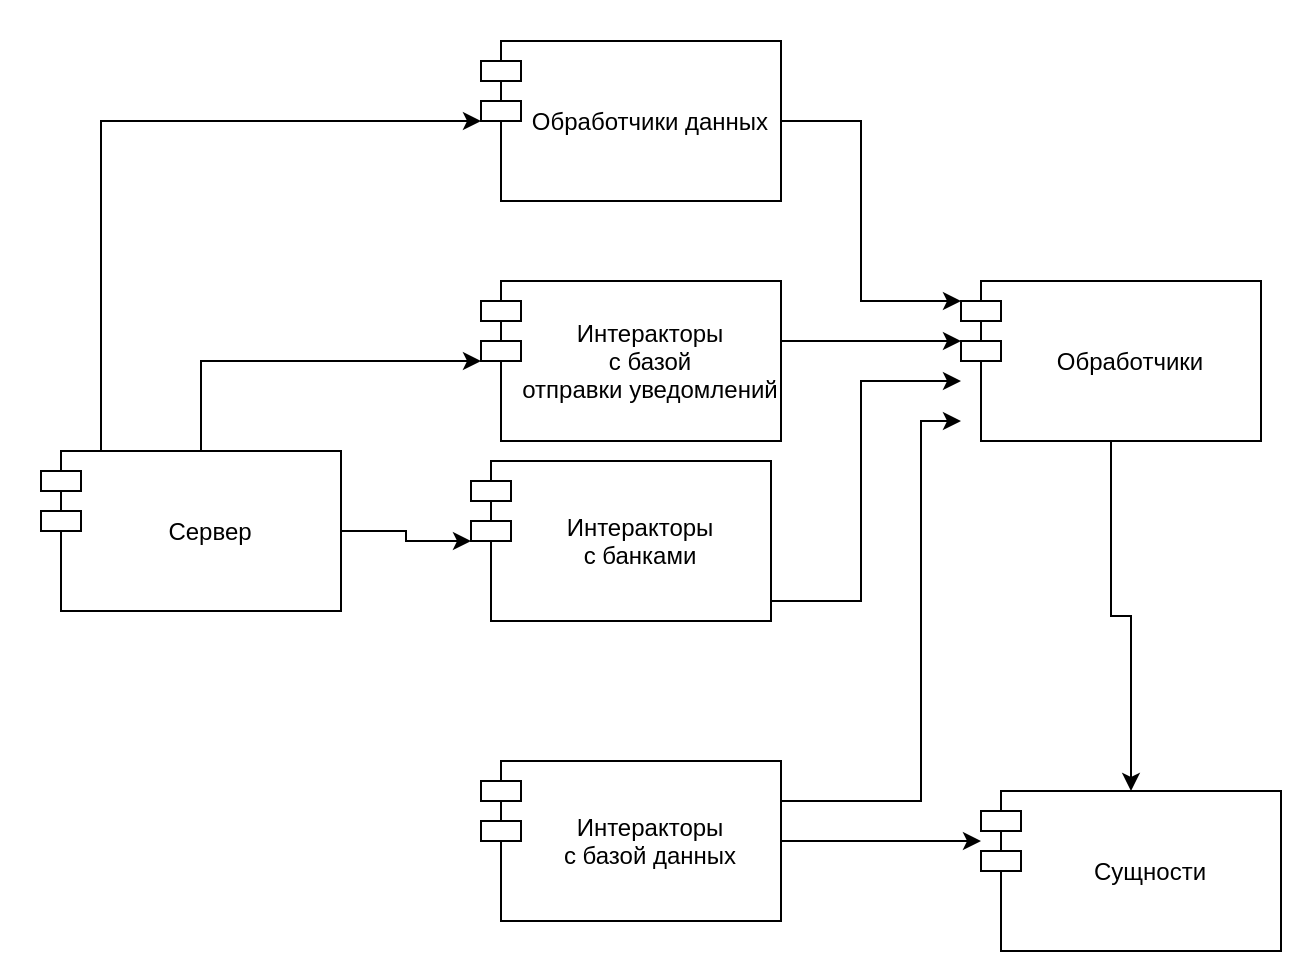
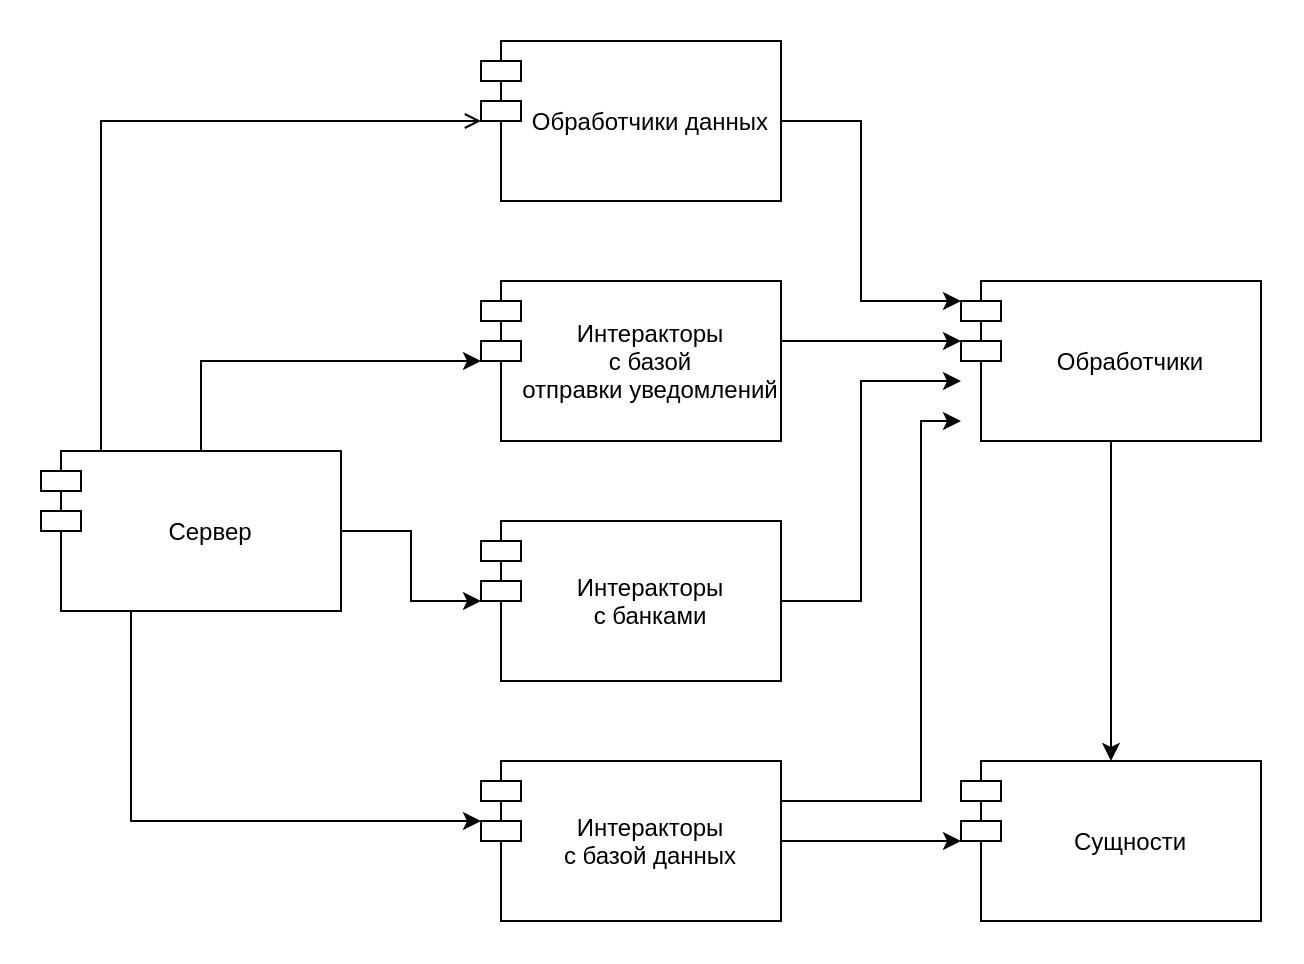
edge "Сервер" -> "Обработчики данных": arrowhead classic -> open
node "Интеракторы с банками": moved (621, 541) -> (631, 601)
edge "Сервер" -> "Интеракторы с базой данных": added
node "Сущности": moved (1131, 871) -> (1111, 841)
